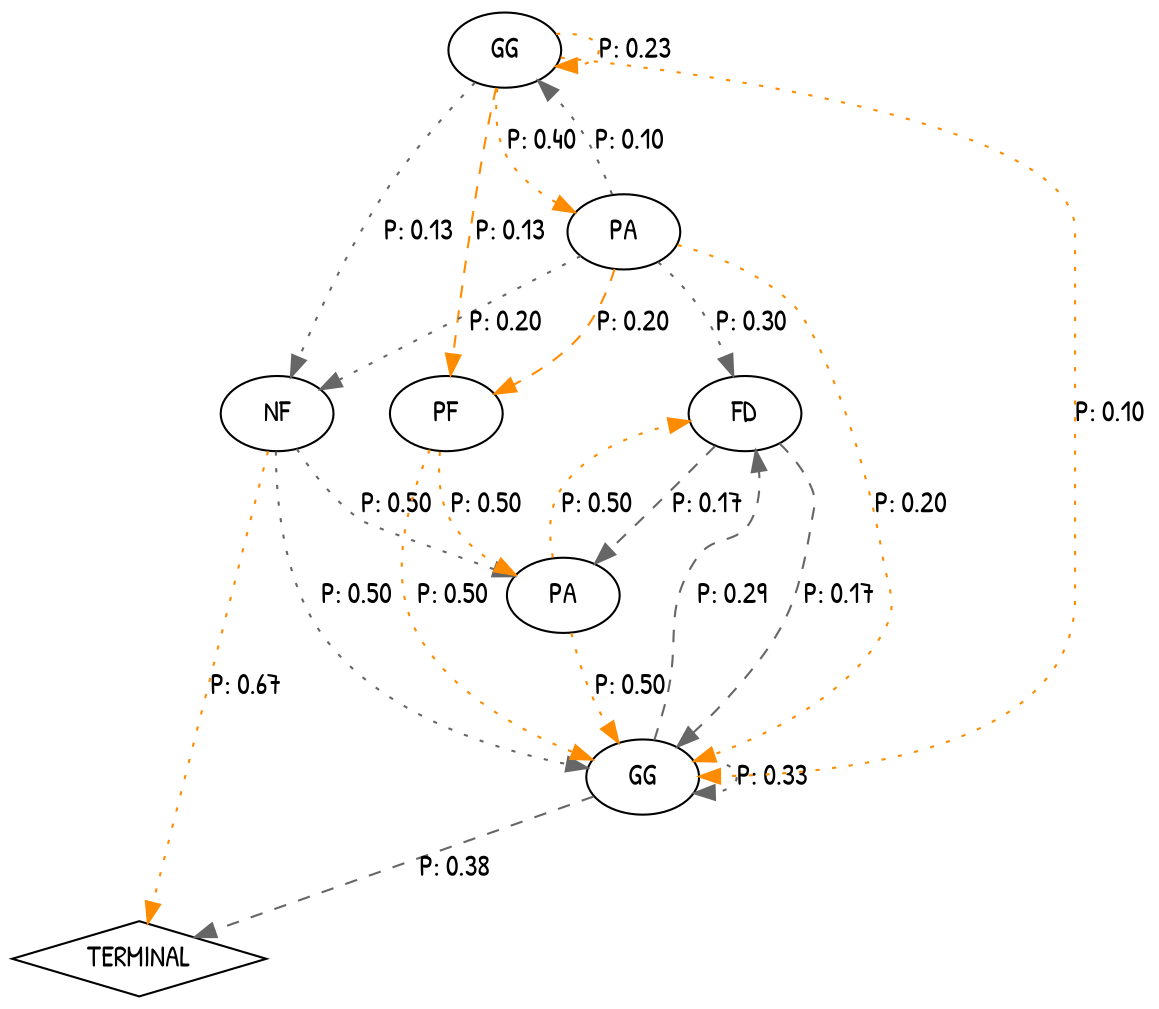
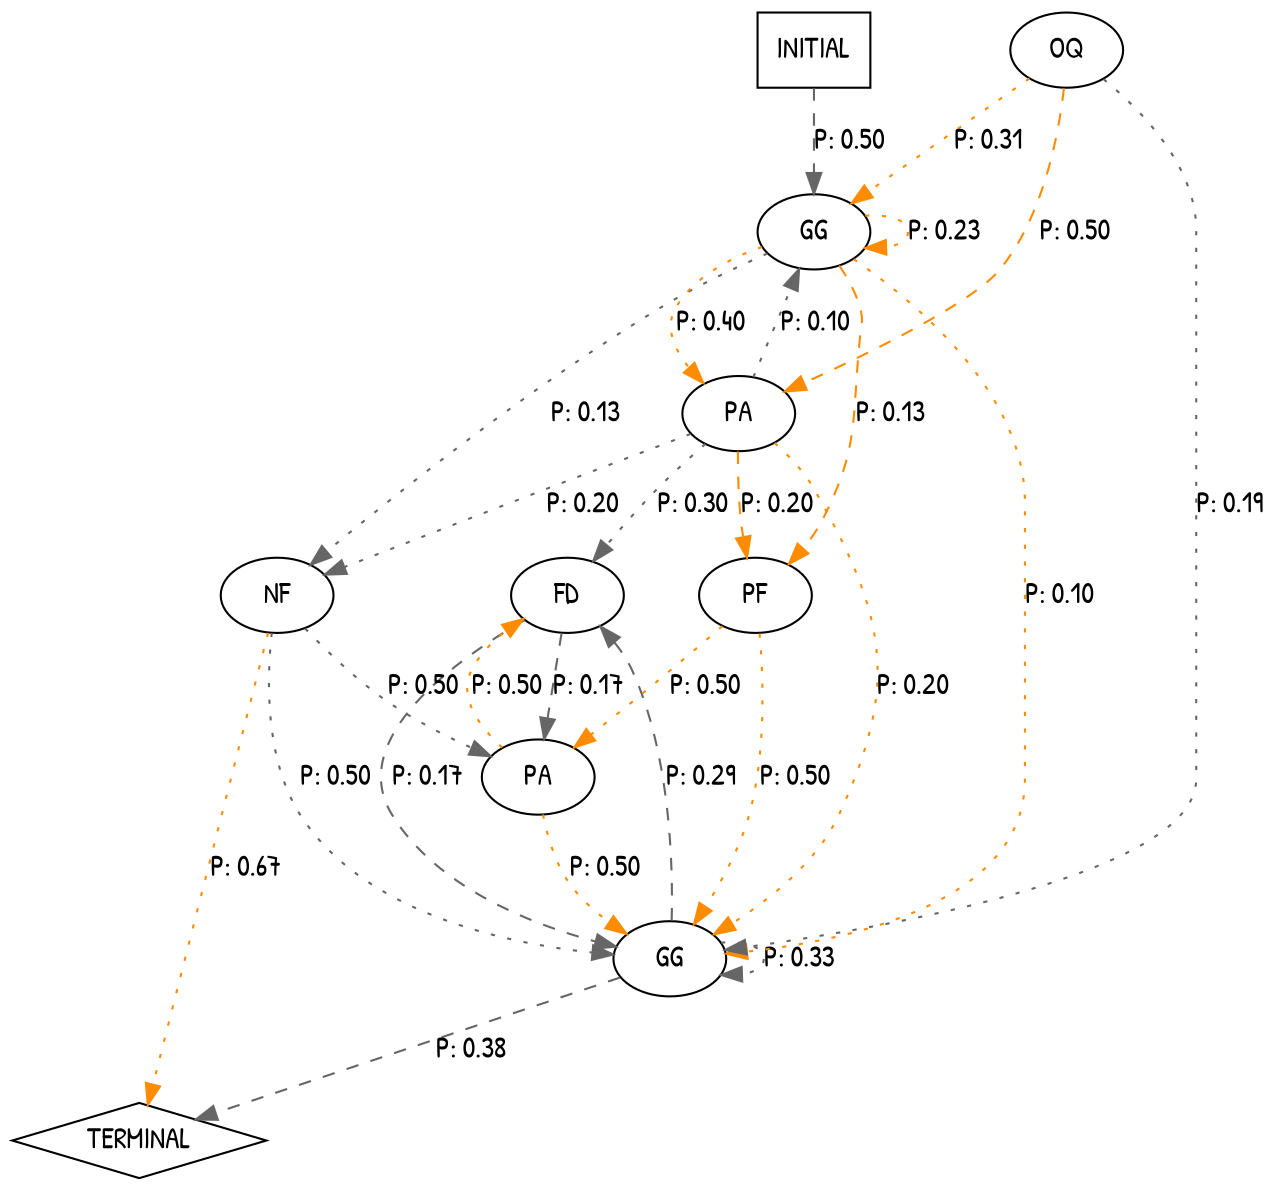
node "INITIAL": added
node "OQ": added
